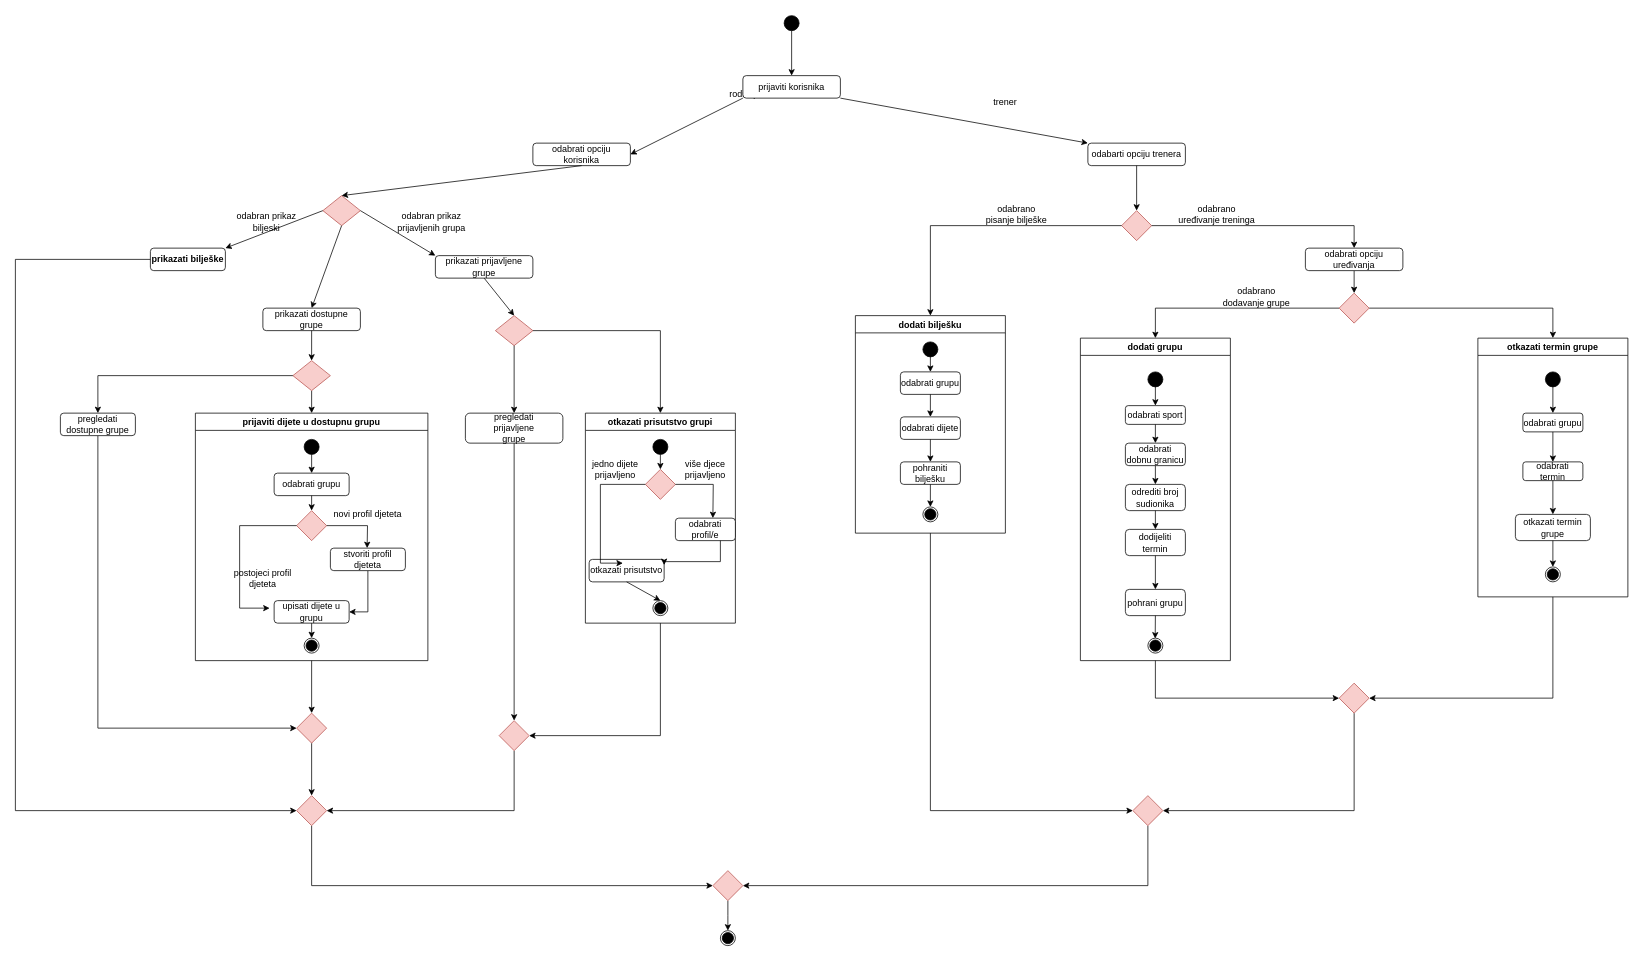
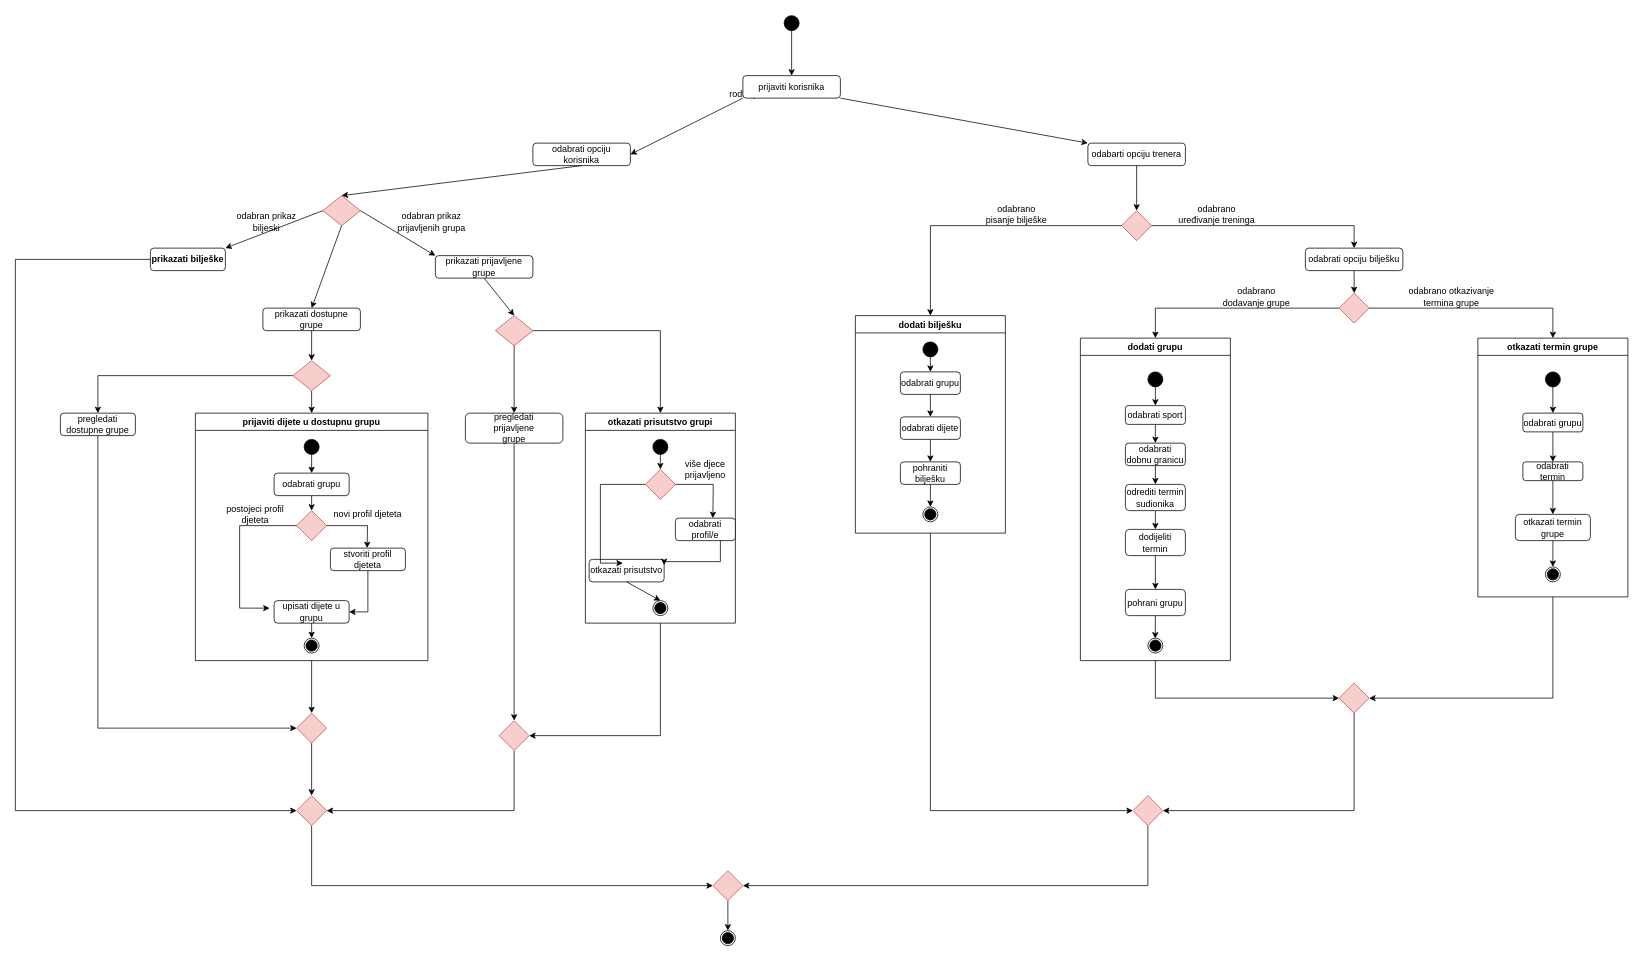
node "trener": removed
node "odabrati opciju uređivanja": label "odabrati opciju uređivanja" -> "odabrati opciju bilješku"
node "odabrano otkazivanje termina grupe": added
node "jedno dijete prijavljeno": removed
node "odrediti broj sudionika": label "odrediti broj sudionika" -> "odrediti termin sudionika"
node "postojeci profil djeteta": moved (263, 578) -> (255, 514)
